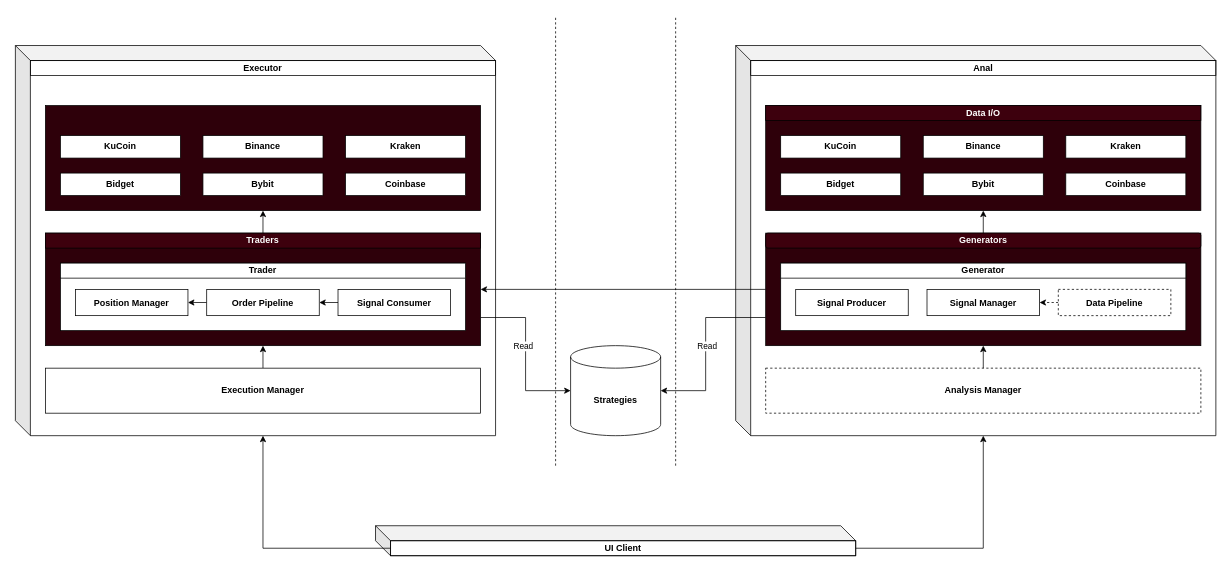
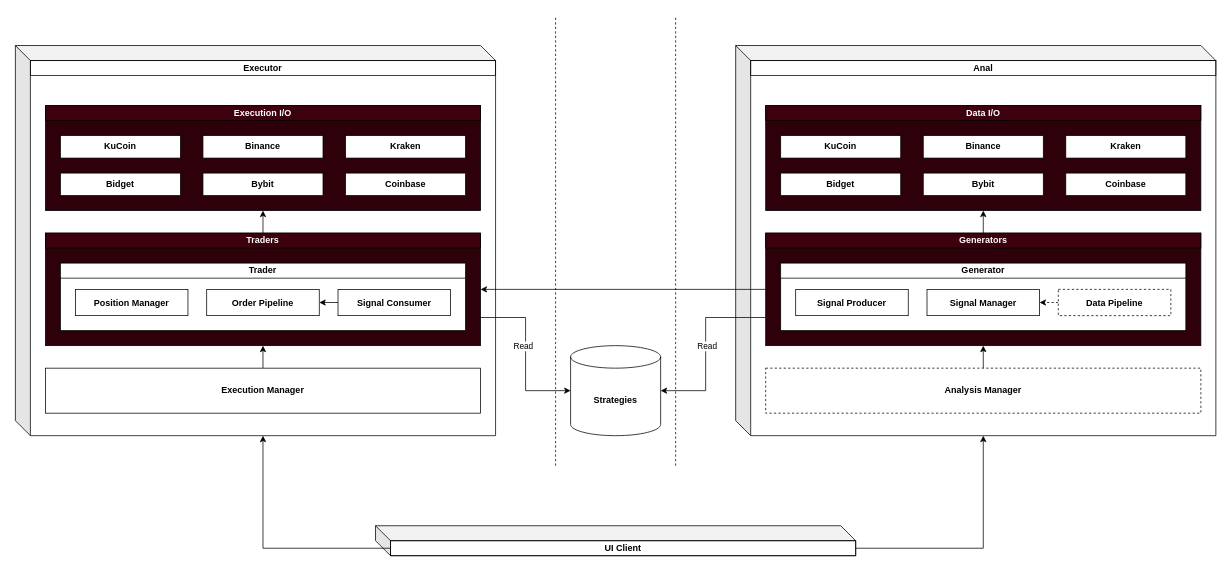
node "Execution I/O": added
node "Generators": shape rounded rectangle -> rectangle
edge "Order Pipeline" -> "Position Manager": removed
